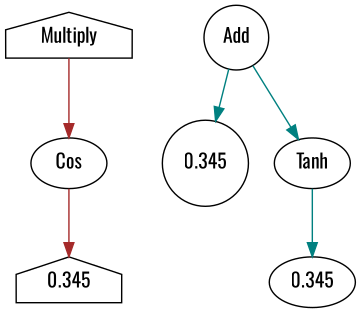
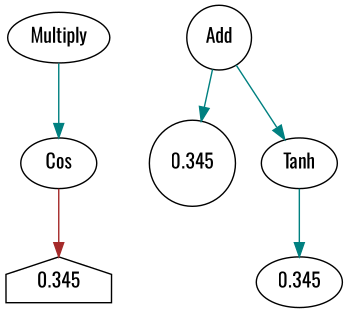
node "Multiply": shape house -> ellipse
edge "Multiply" -> "Cos": color brown -> teal
